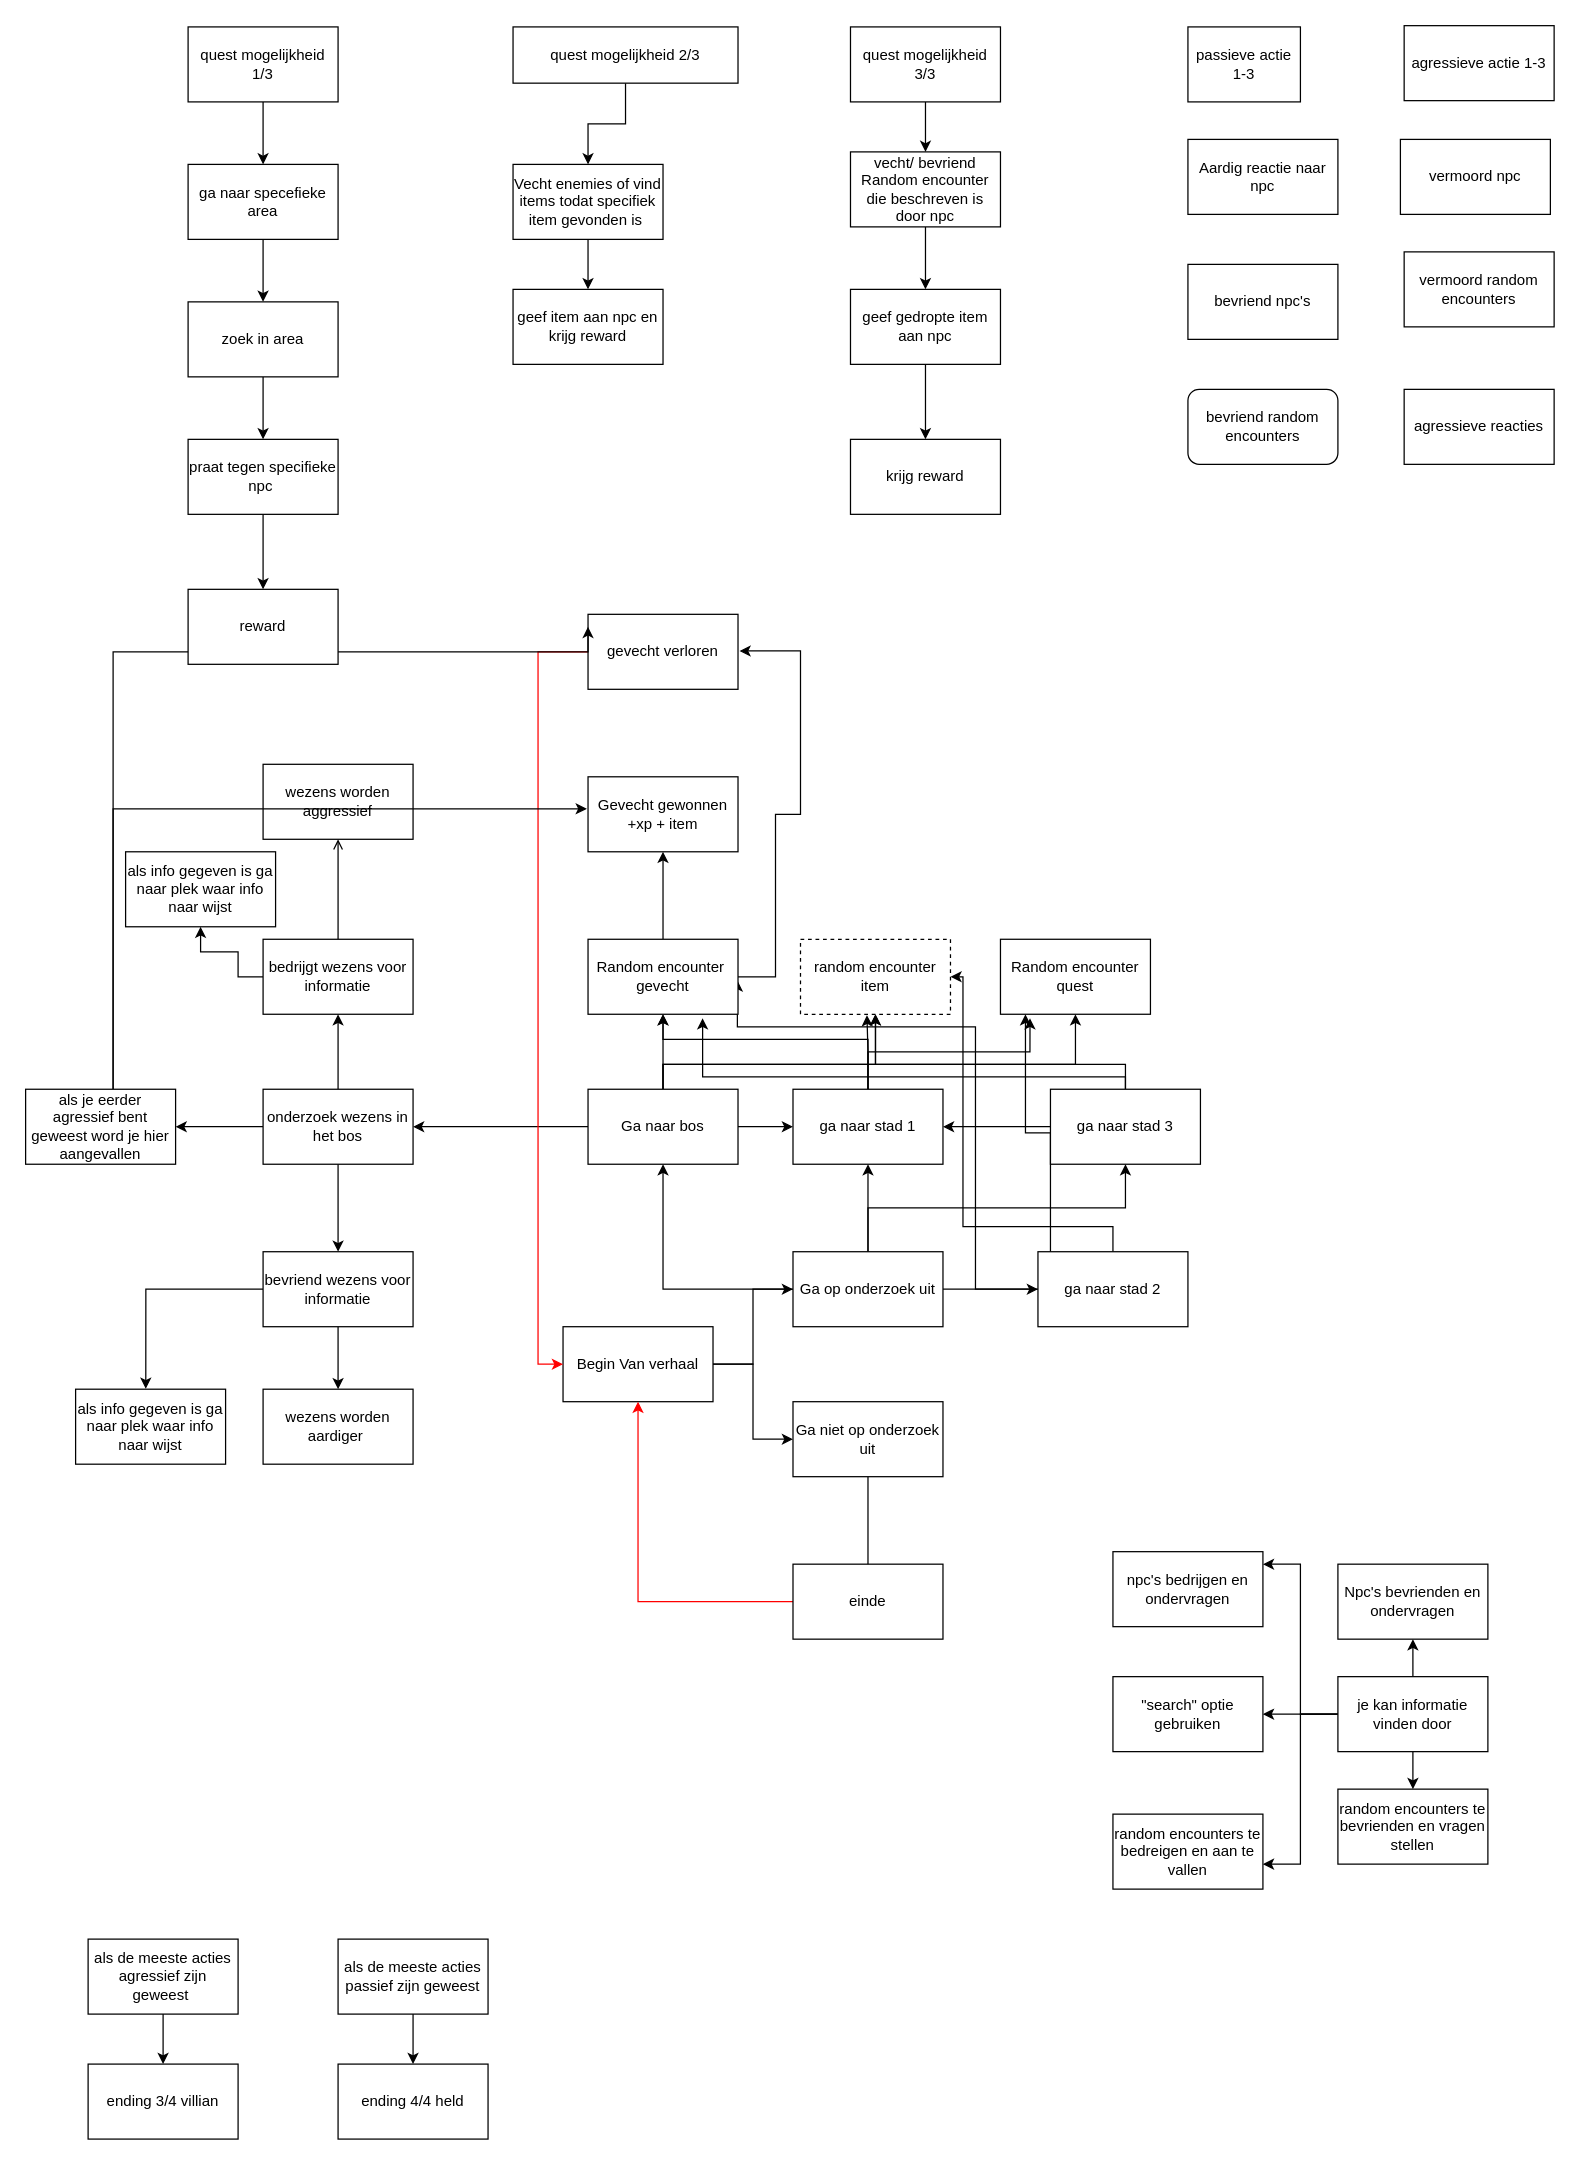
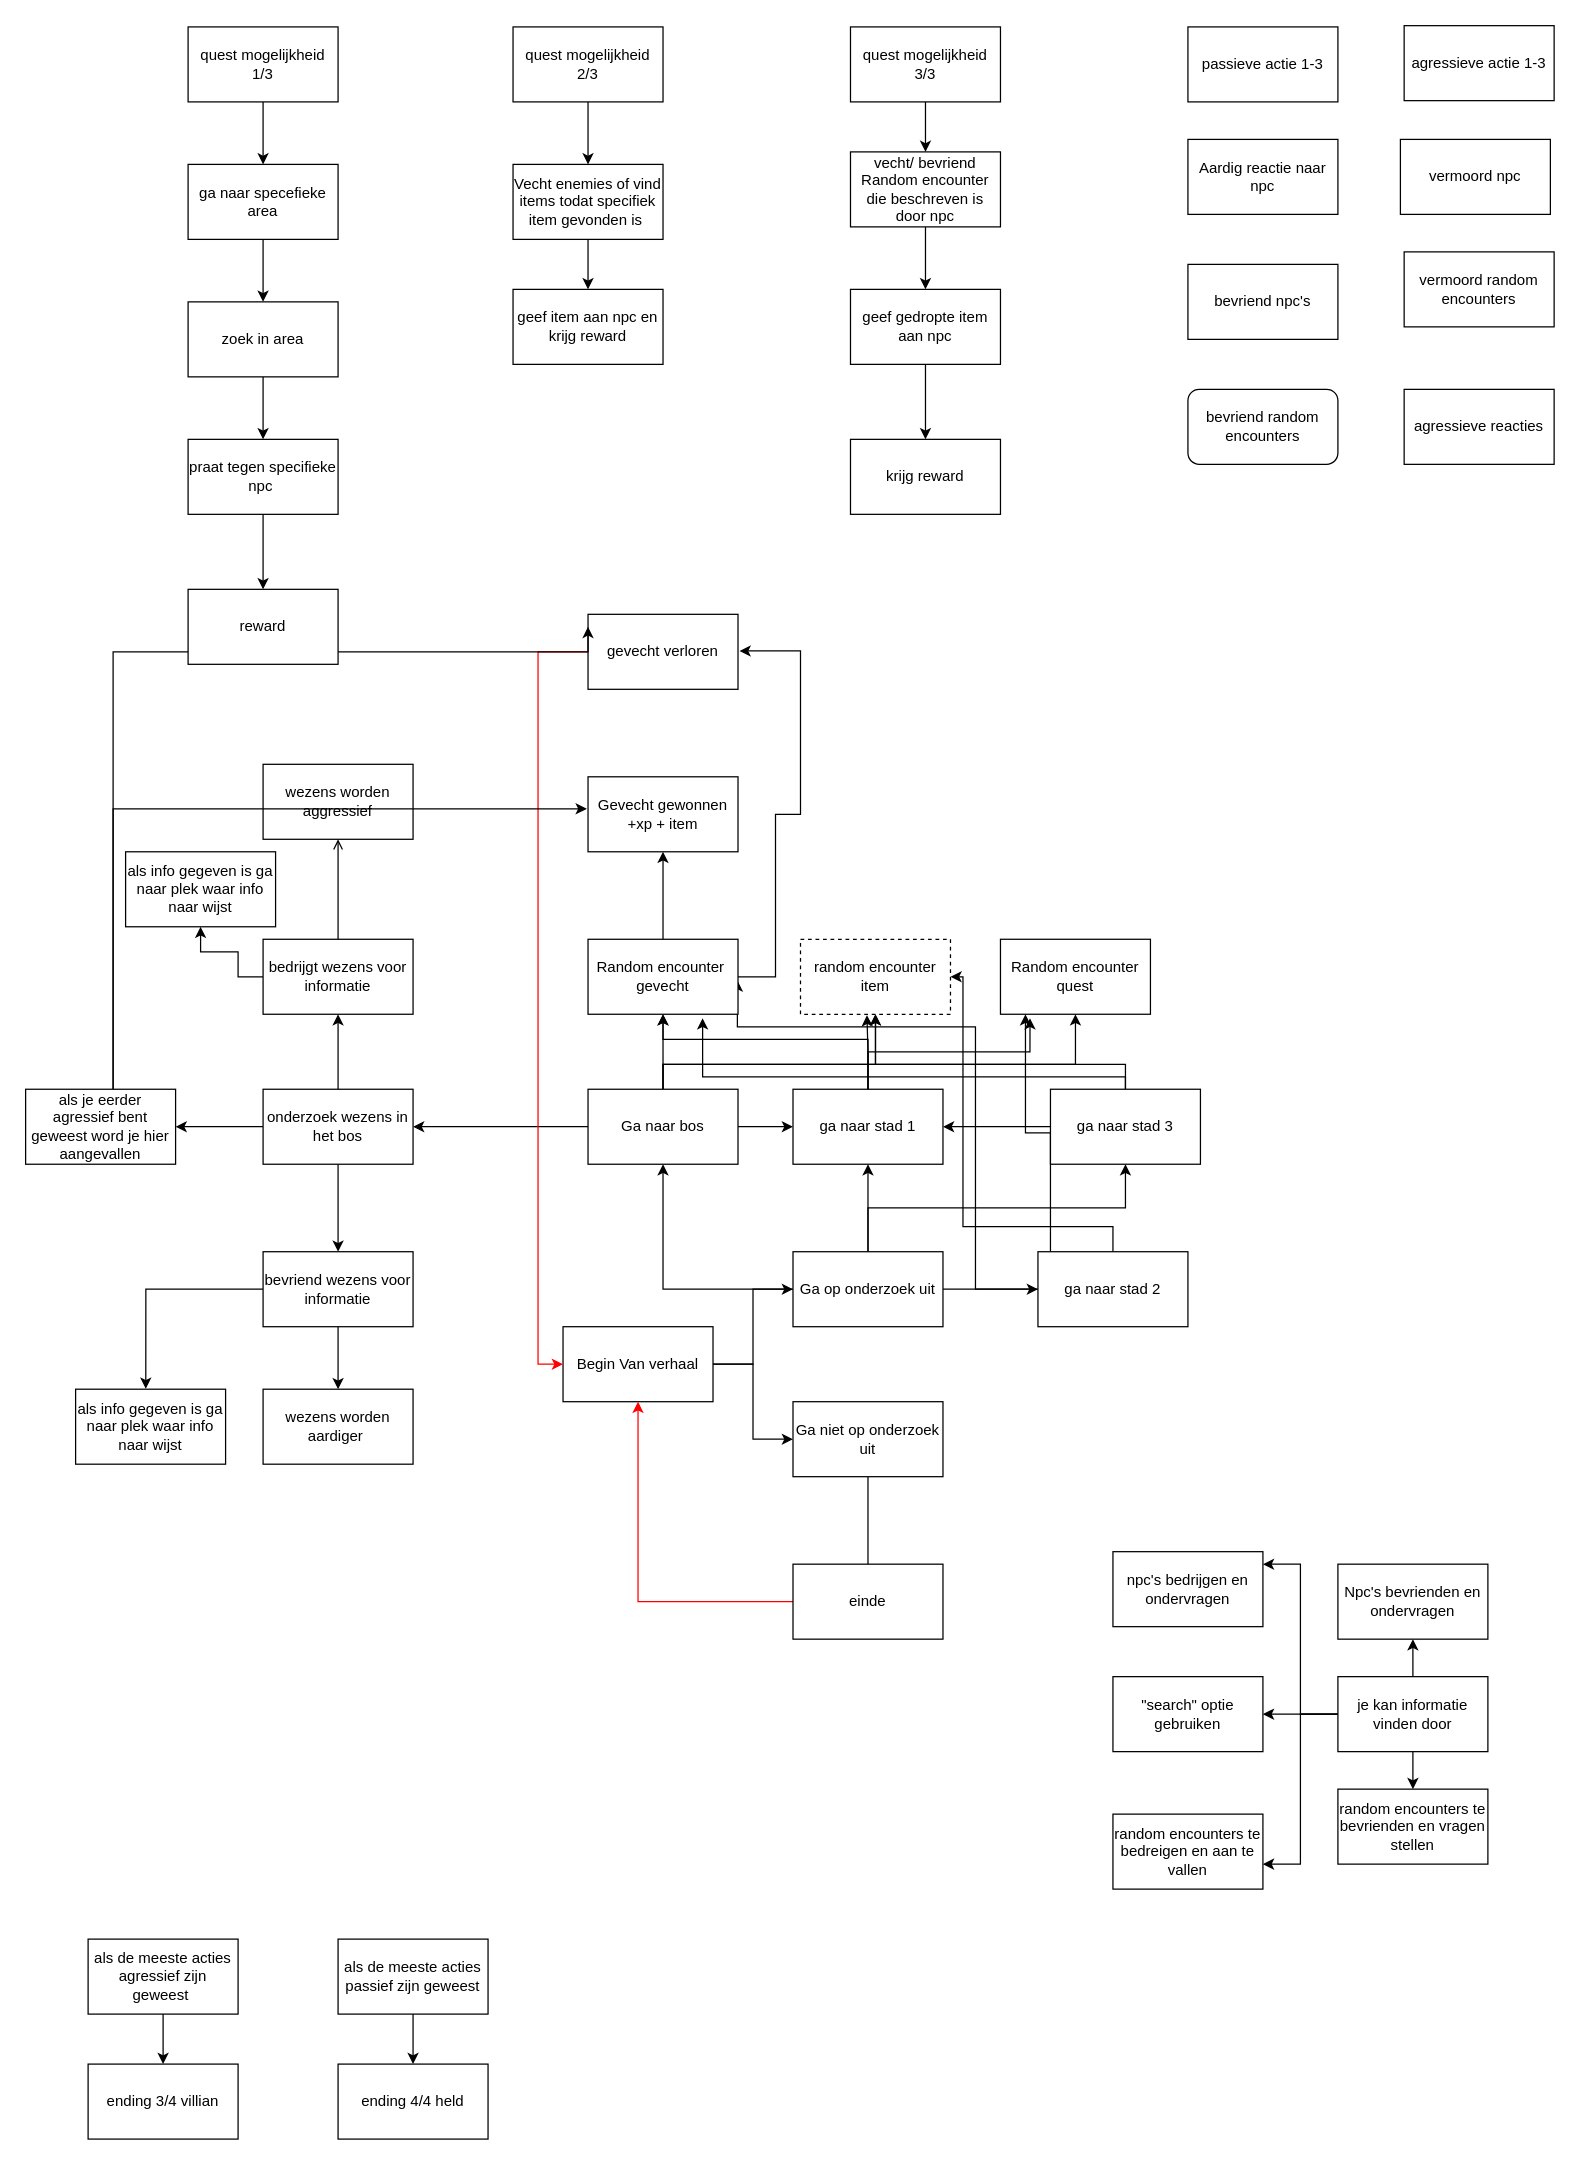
node "quest mogelijkheid 2/3": size 225x56 -> 150x75
node "passieve actie 1-3": size 113x75 -> 150x75
